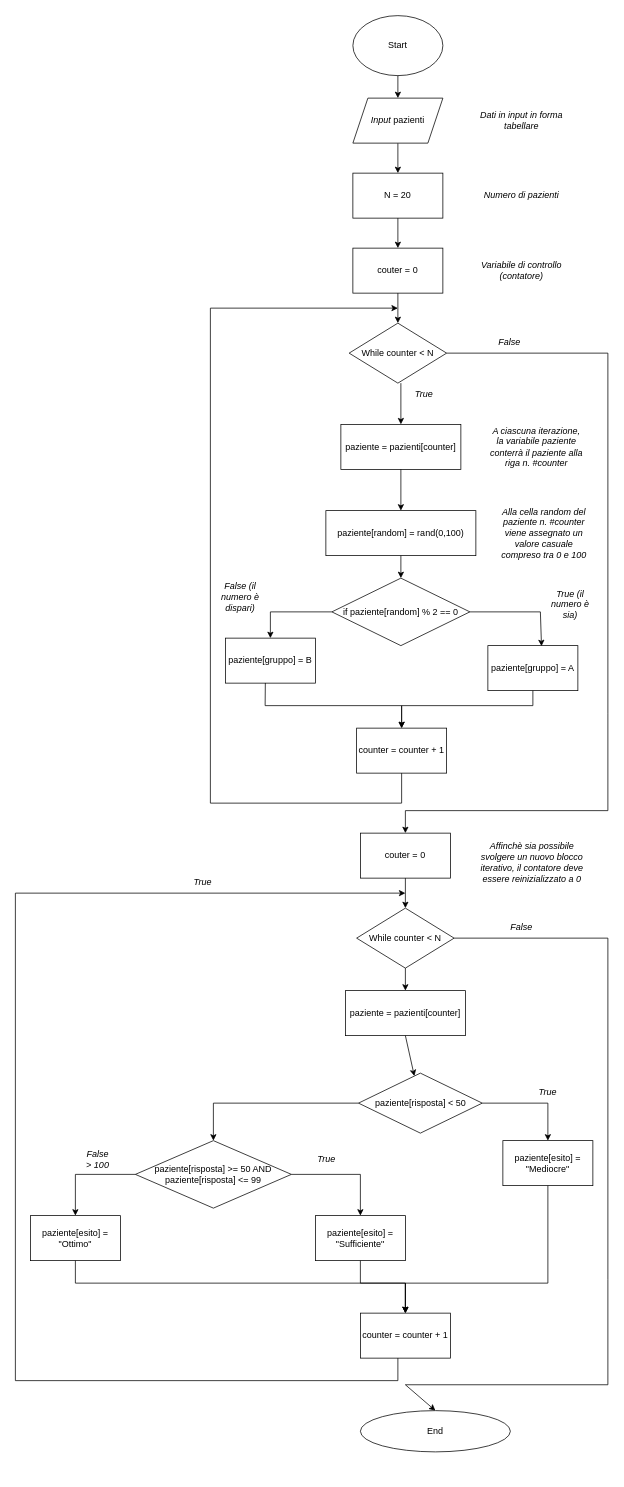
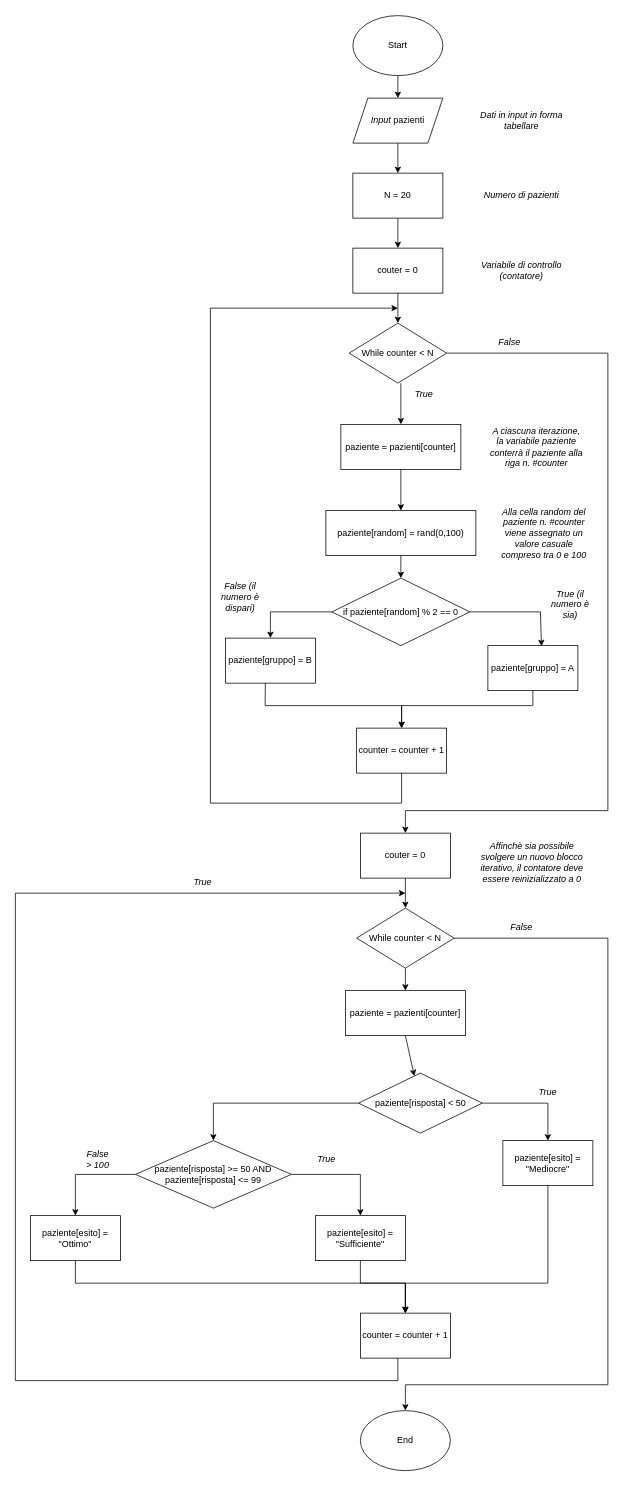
node "End": size 150x41 -> 90x60
